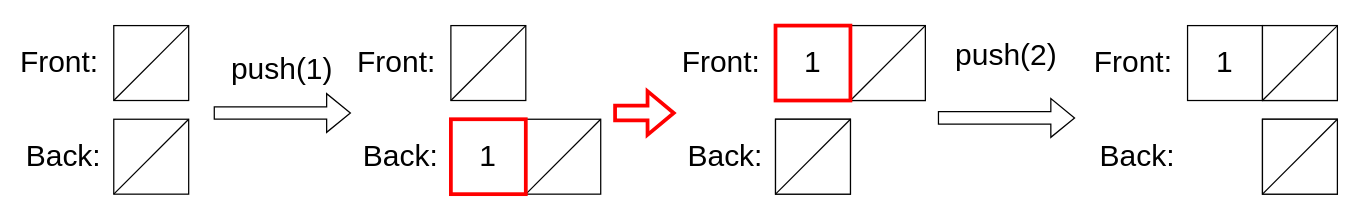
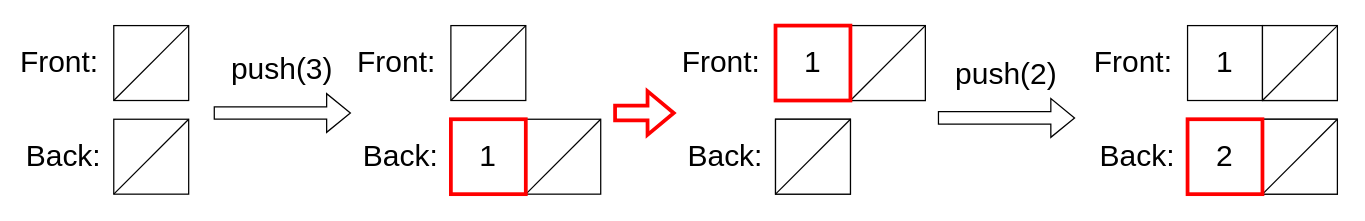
node "push(2)": moved (1007, 56) -> (1007, 74)
node "push(1)": label "push(1)" -> "push(3)"
node "2": added
